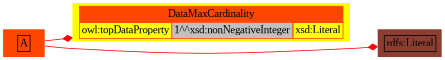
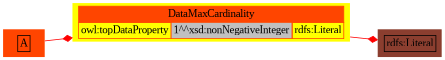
node "DataMaxCardinality": text "xsd:Literal" -> "rdfs:Literal"
edge "A" -> "rdfs:Literal": now "DataMaxCardinality" -> "rdfs:Literal"
